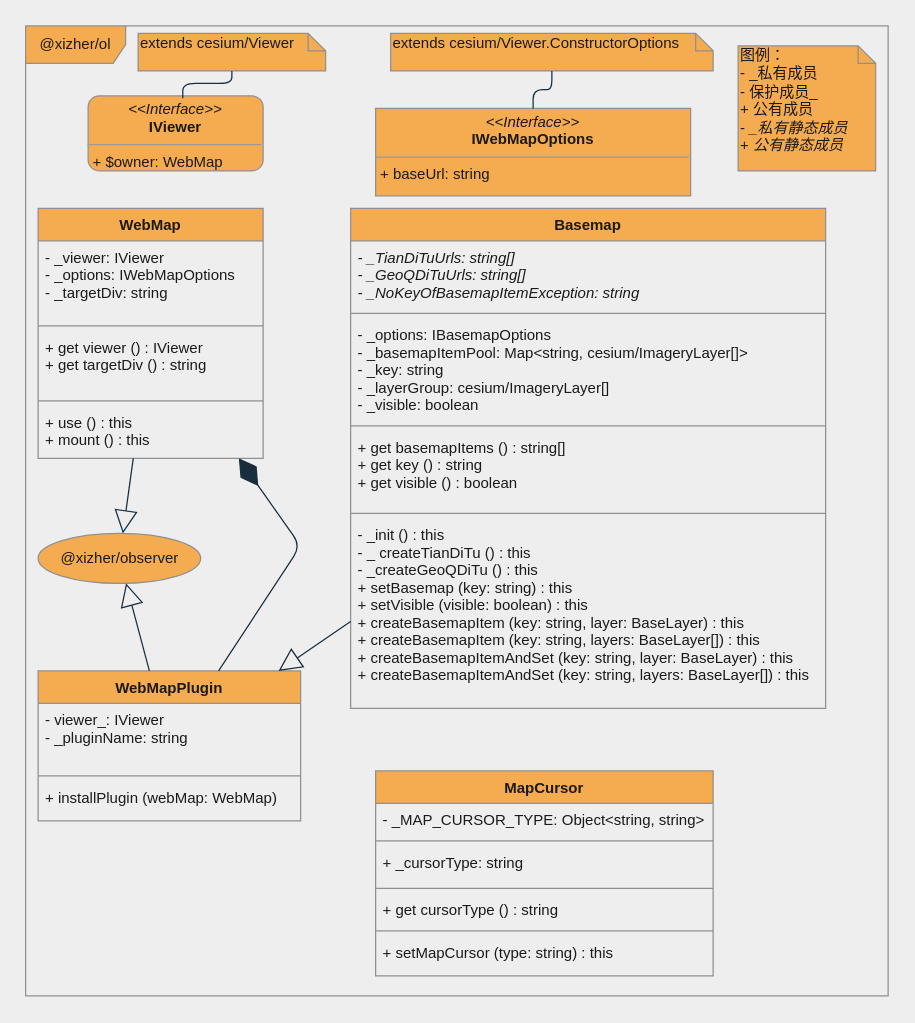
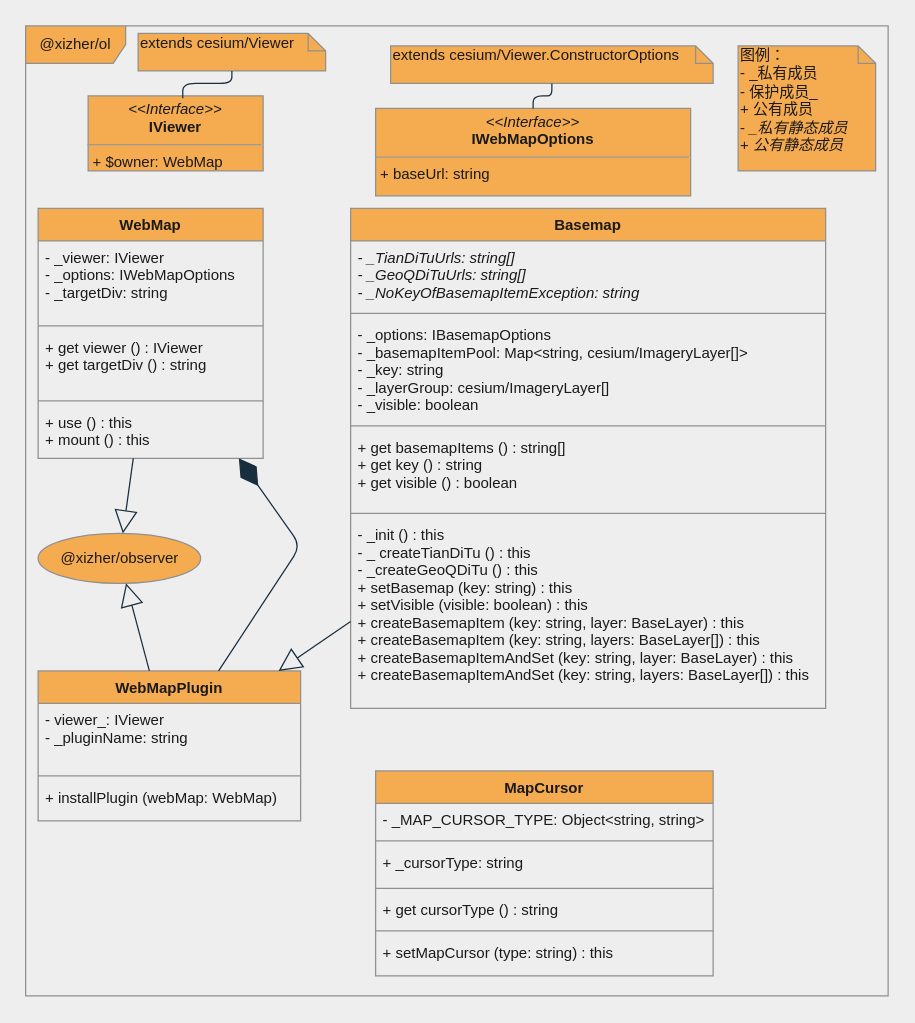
node "extends cesium/Viewer.ConstructorOptions": moved (552, 52) -> (552, 64)
node "<<Interface>> IViewer + $owner: WebMap": shape rounded rectangle -> rectangle
